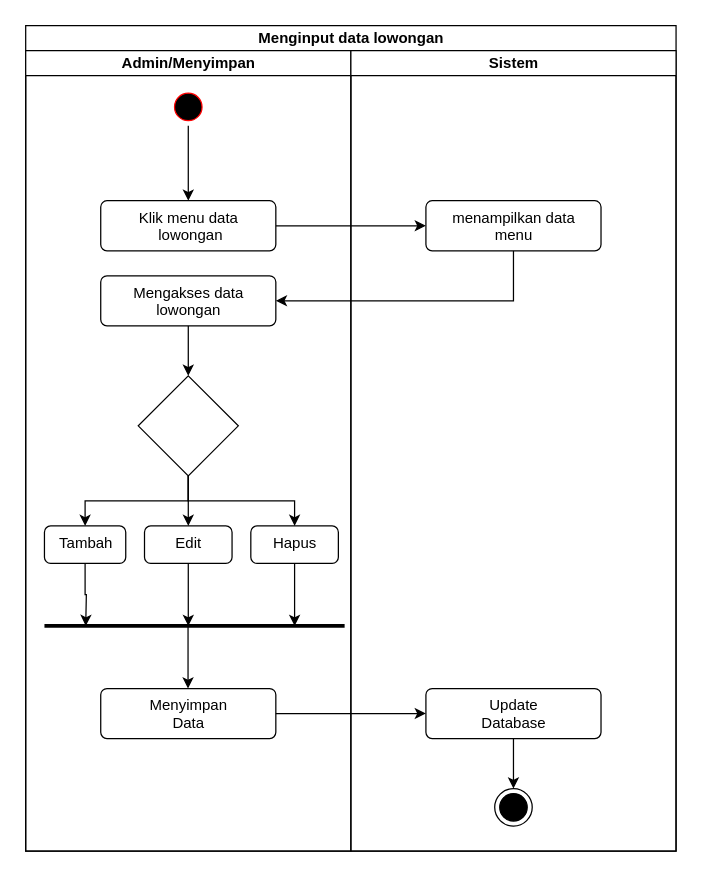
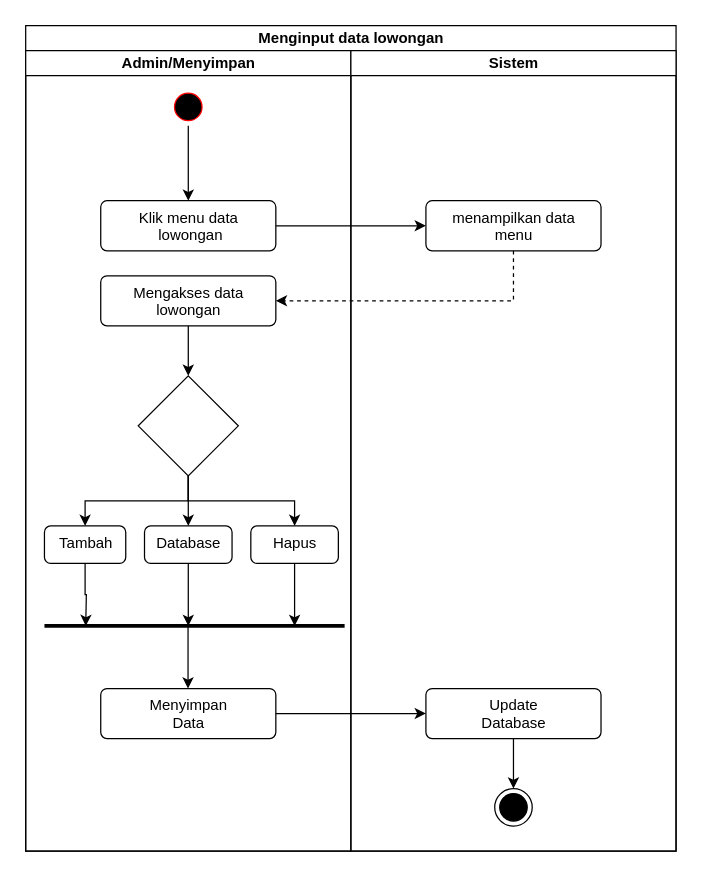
edge "menampilkan data menu" -> "Mengakses data lowongan": style solid -> dashed
node "Edit": label "Edit" -> "Database"
